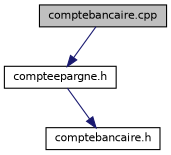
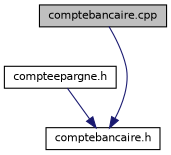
edge "comptebancaire.cpp" -> "compteepargne.h": now "comptebancaire.cpp" -> "comptebancaire.h"
